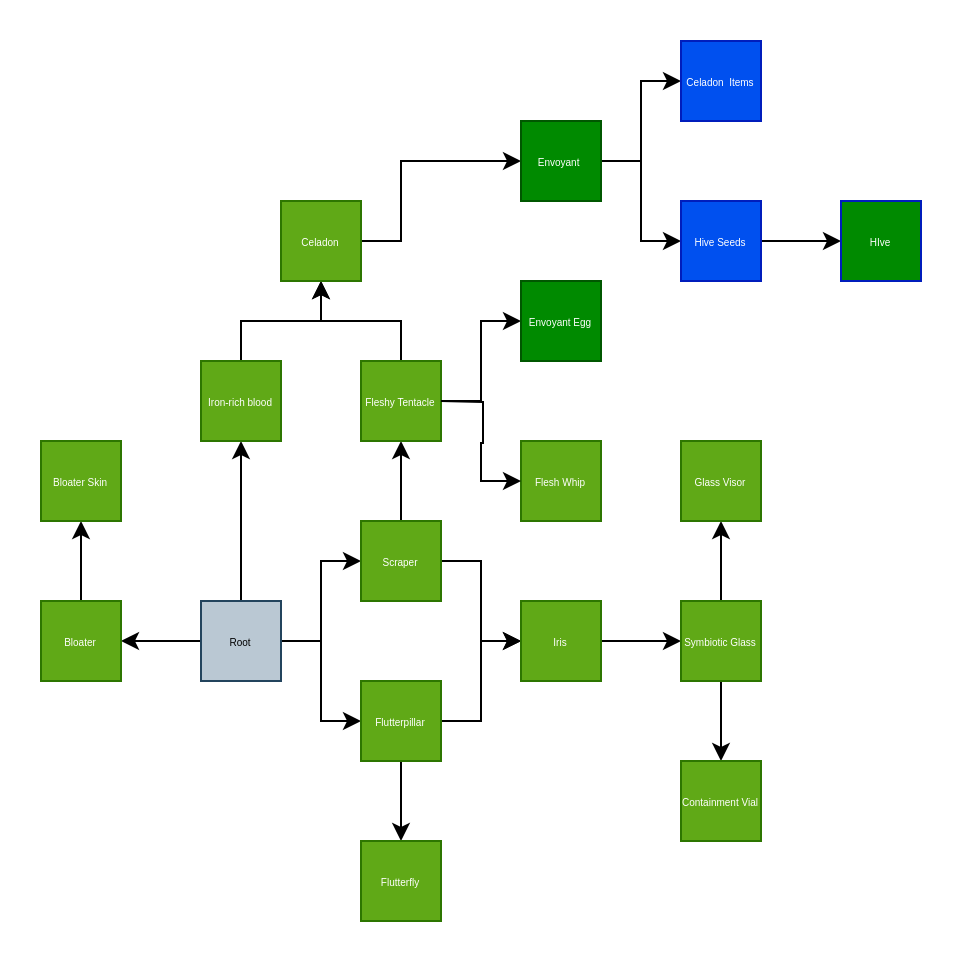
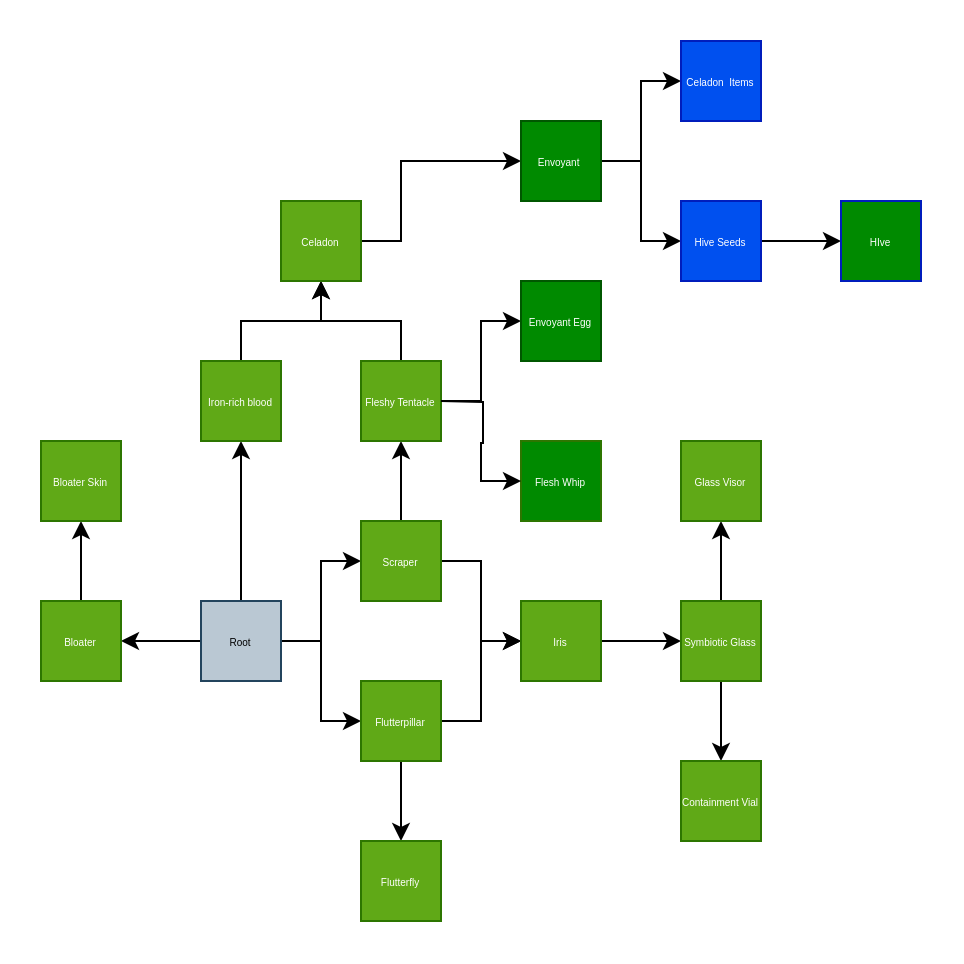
node "Flesh Whip": fillcolor #60a917 -> #008a00
